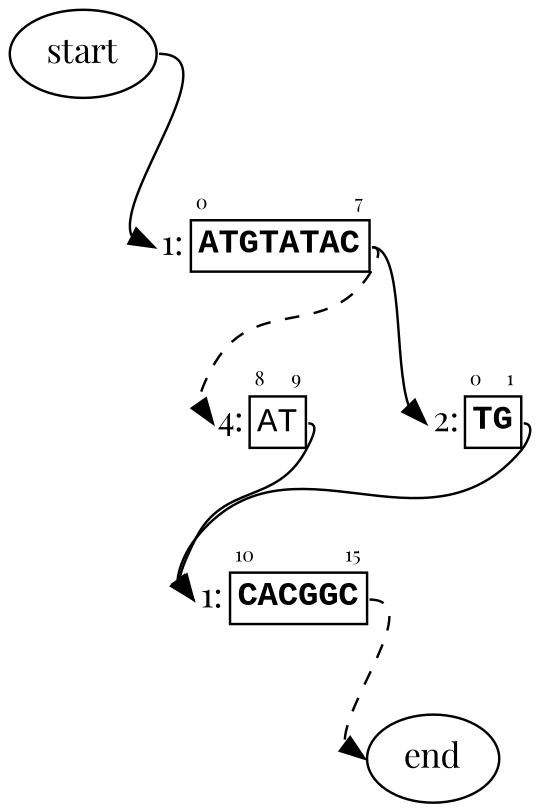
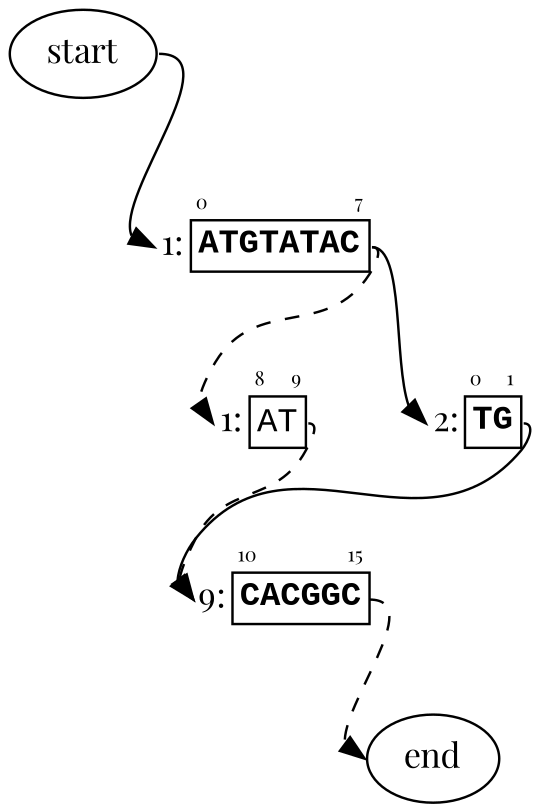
node "8": text "4:" -> "1:"
edge "8" -> "10": style solid -> dashed
node "10": text "1:" -> "9:"
